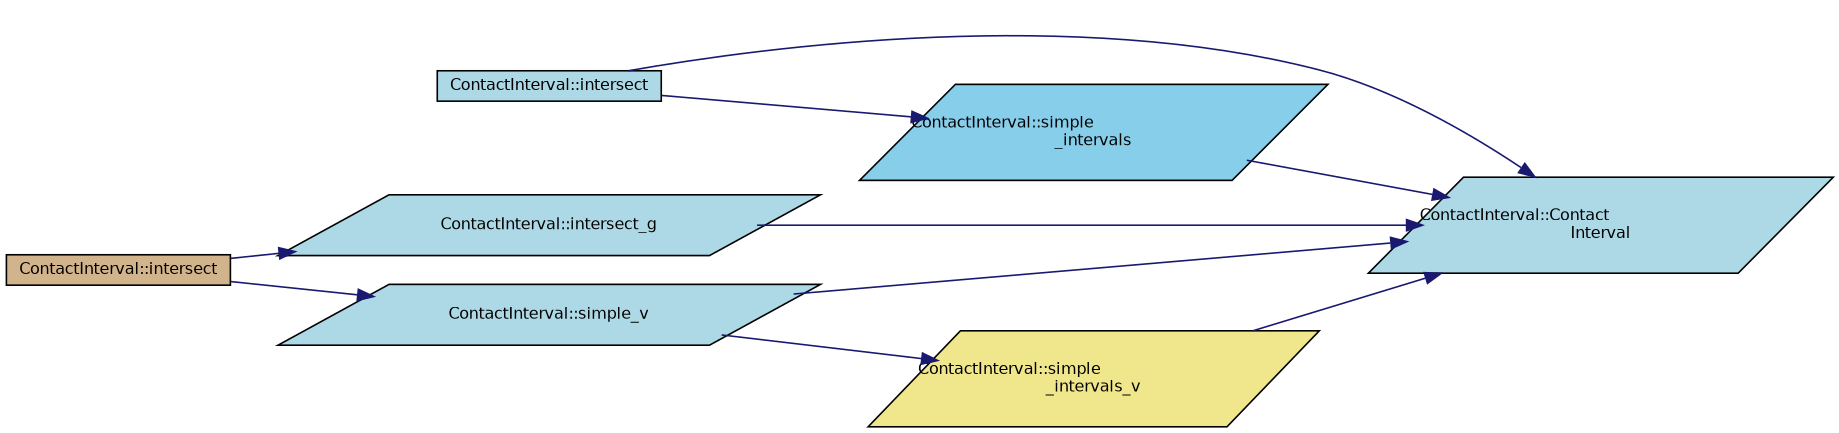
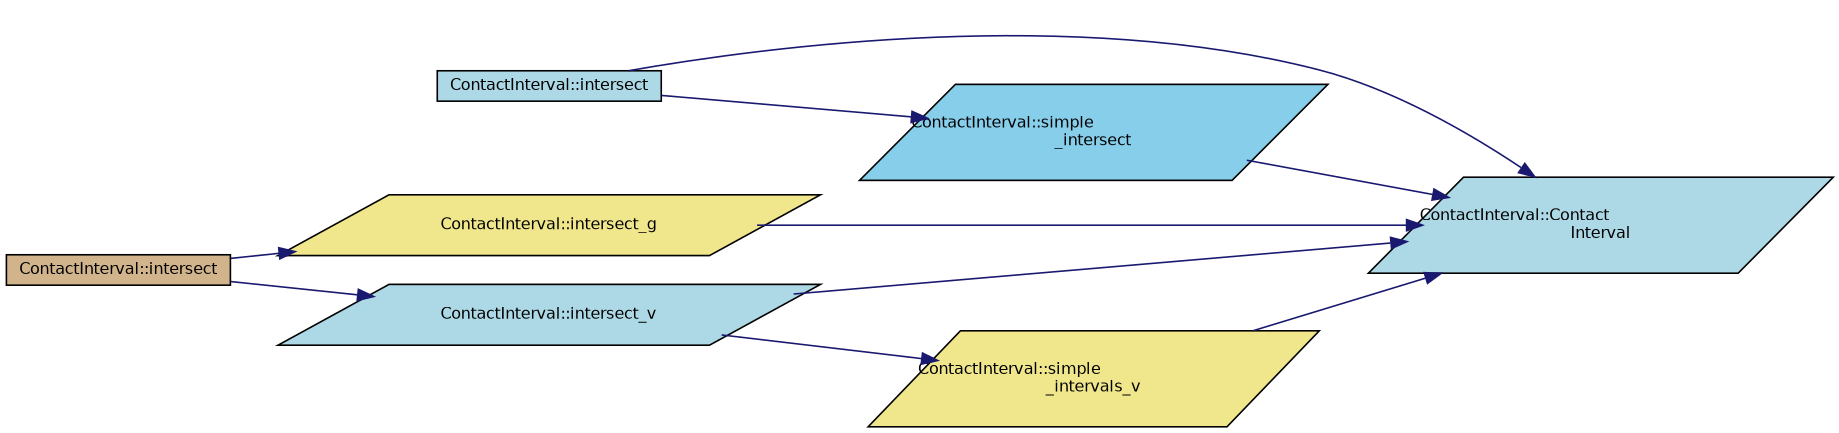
node "ContactInterval::simple _intervals": label "ContactInterval::simple _intervals" -> "ContactInterval::simple _intersect"
node "ContactInterval::intersect_g": fillcolor lightblue -> khaki
node "ContactInterval::simple_v": label "ContactInterval::simple_v" -> "ContactInterval::intersect_v"
